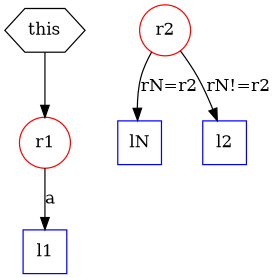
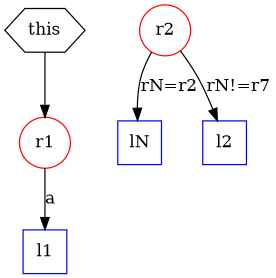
edge "r2" -> "l2": label "rN!=r2" -> "rN!=r7"
